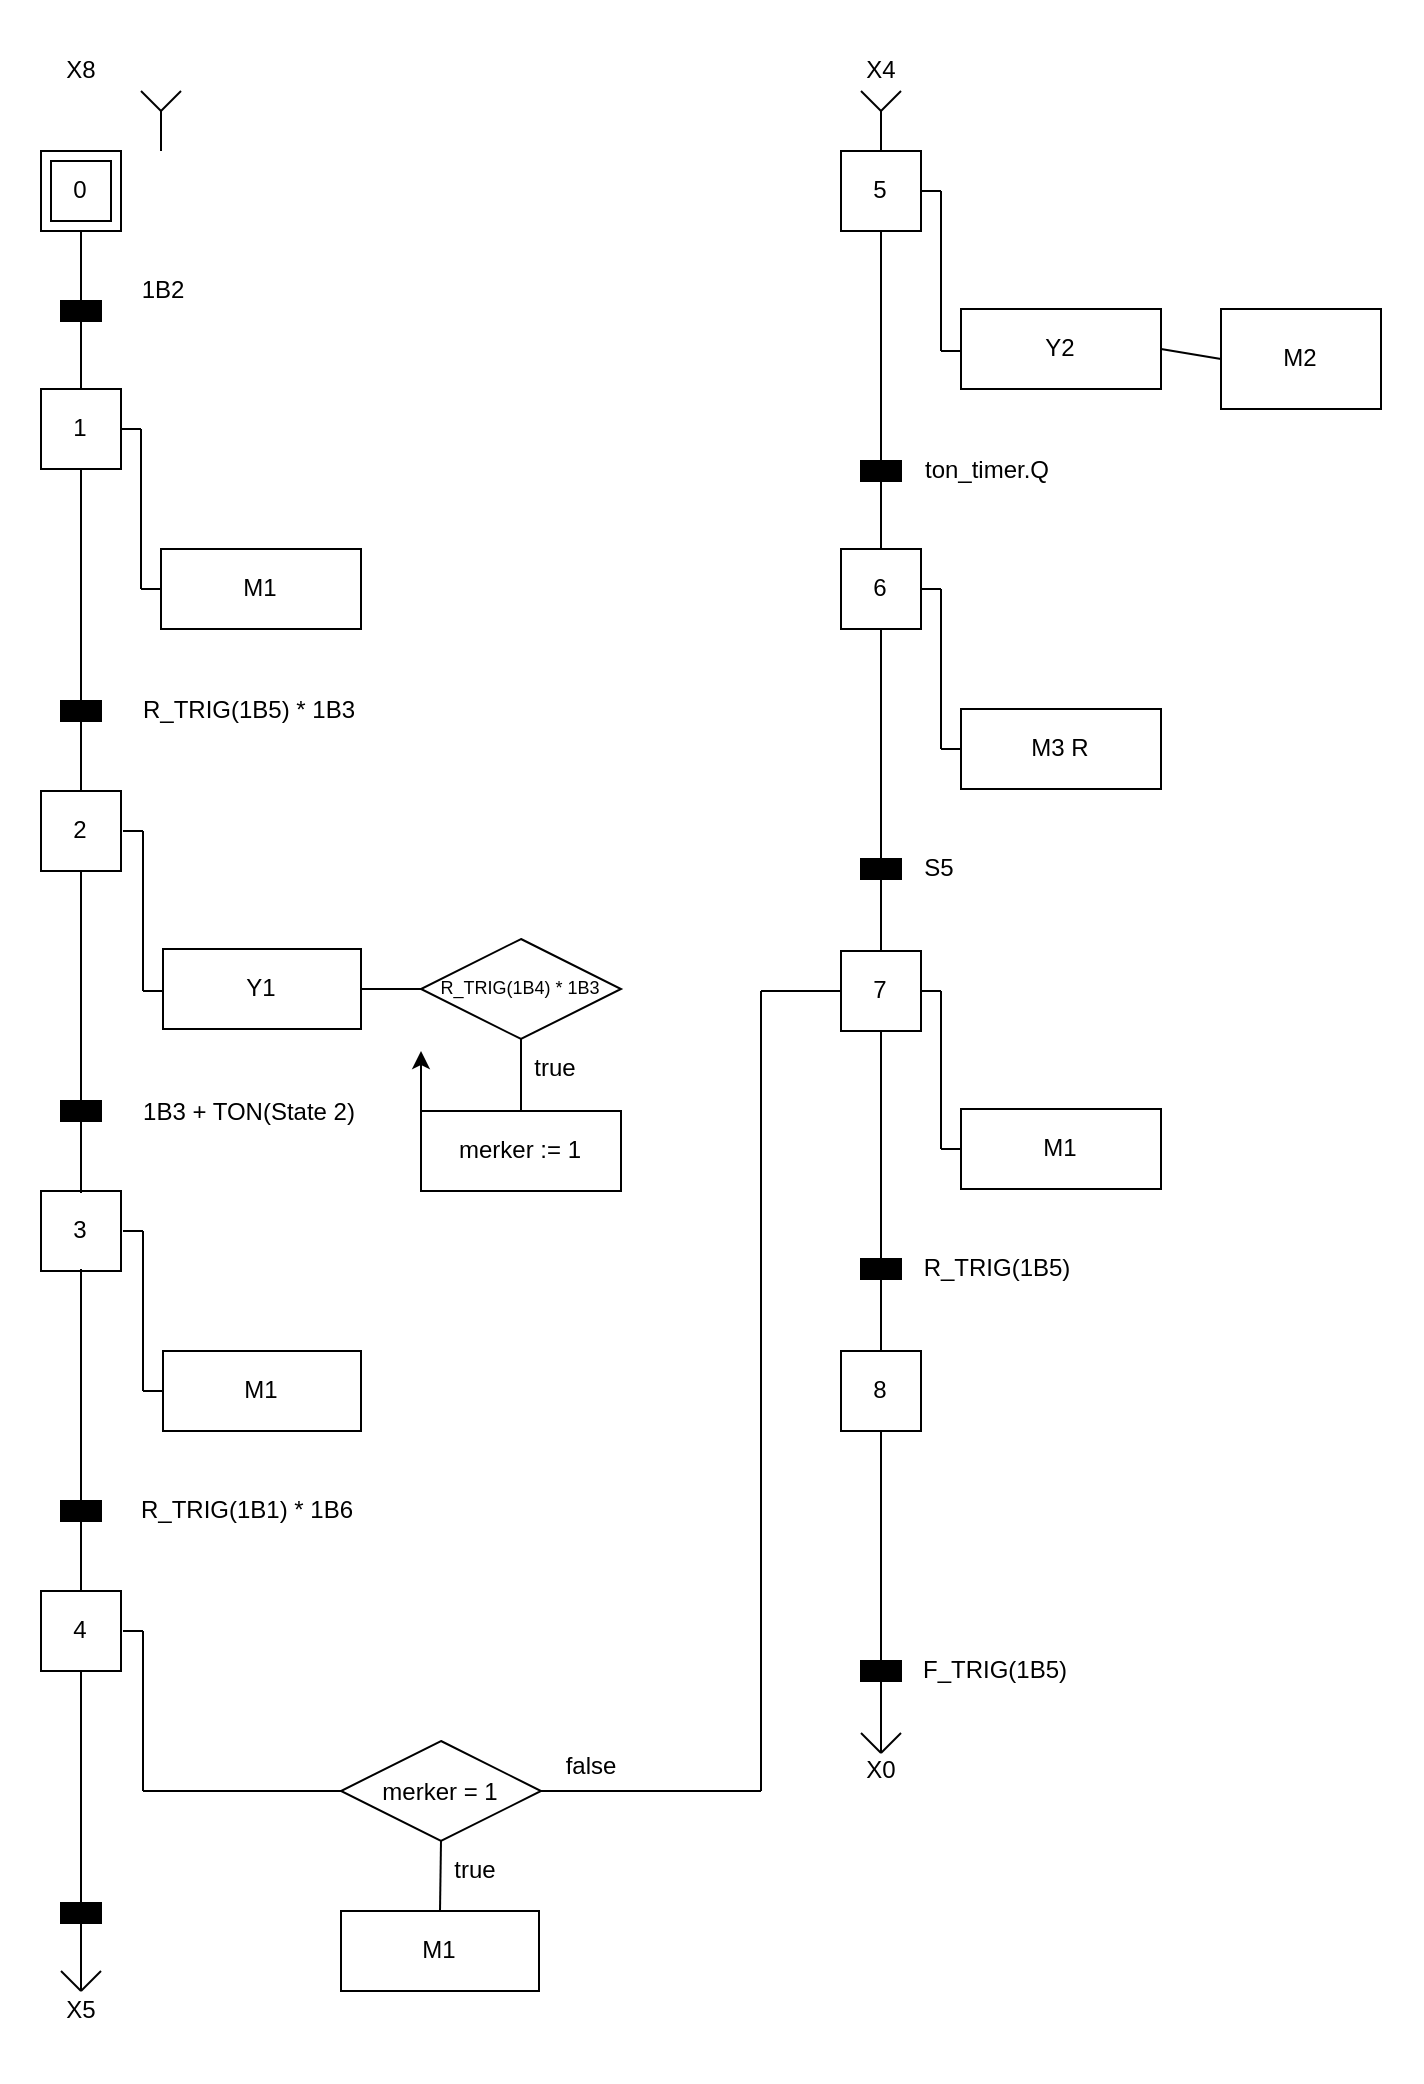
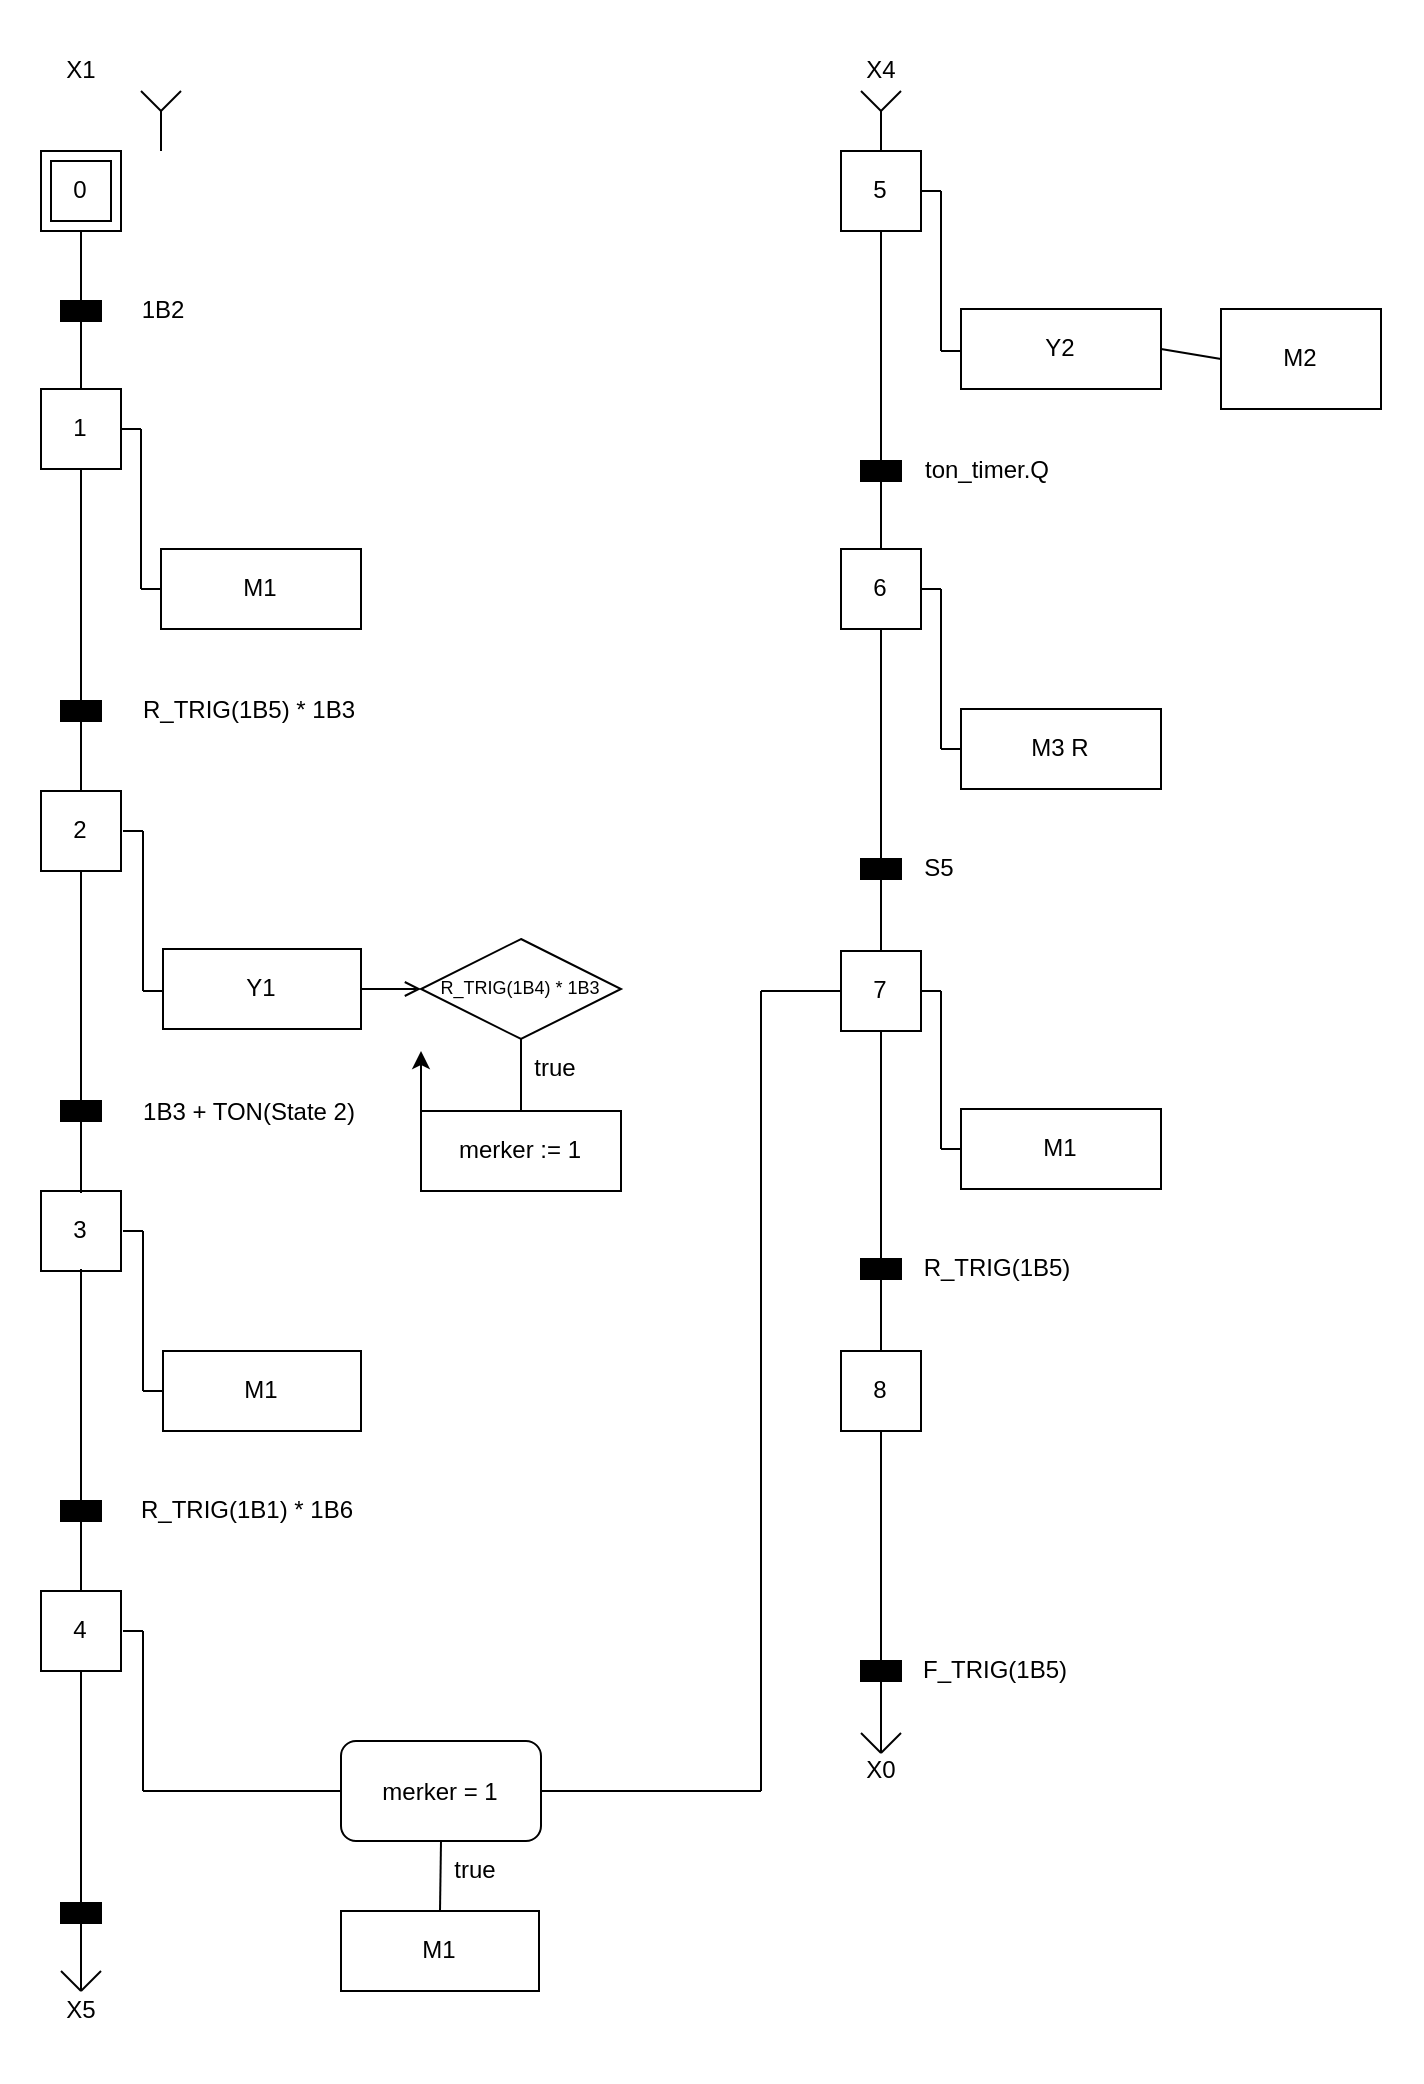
node "X8": label "X8" -> "X1"
node "1B2": moved (163, 291) -> (163, 311)
edge "Y1" -- "R_TRIG(1B4) * 1B3": arrowhead none -> open
node "false": removed
node "merker = 1": shape diamond -> rounded rectangle
